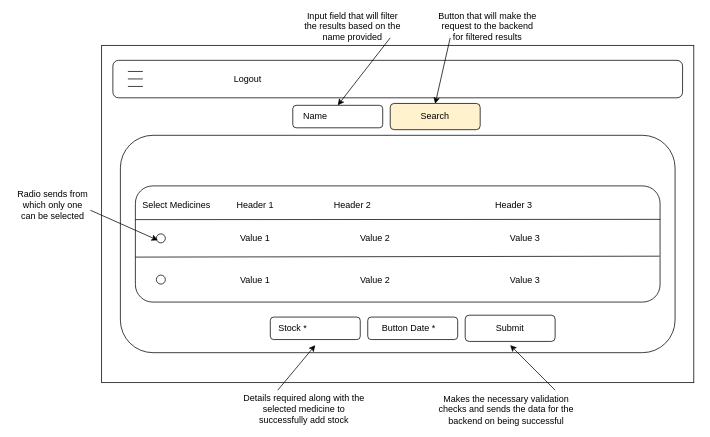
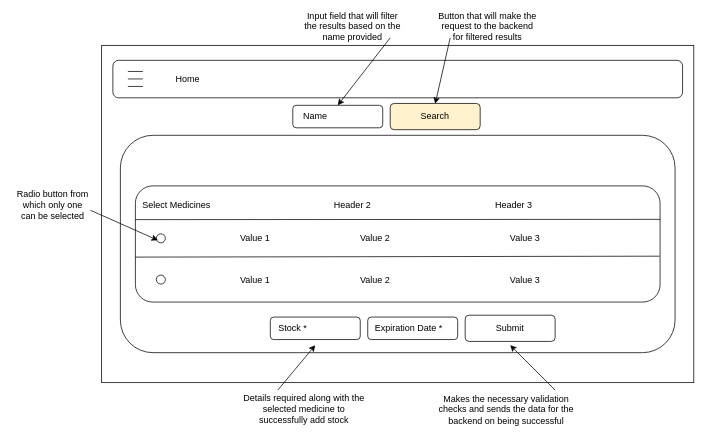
node "Home": added
node "Logout": removed
node "Radio sends from which only one can be selected": label "Radio sends from which only one can be selected" -> "Radio button from which only one can be selected"
node "Header 1": removed
node "Button Date *": label "Button Date *" -> "Expiration Date *"
